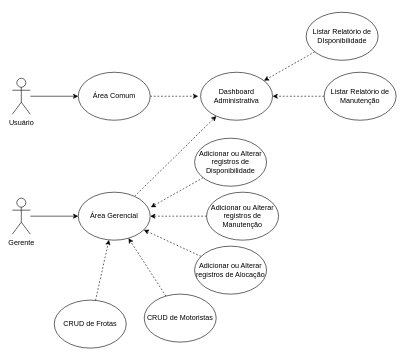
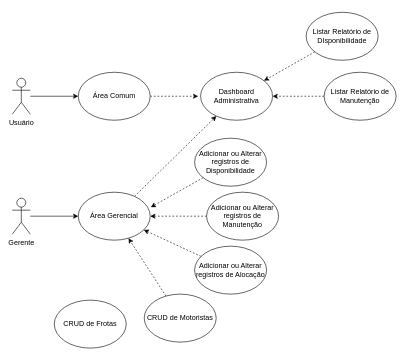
edge "CRUD de Frotas" -> "Área Gerencial": removed
